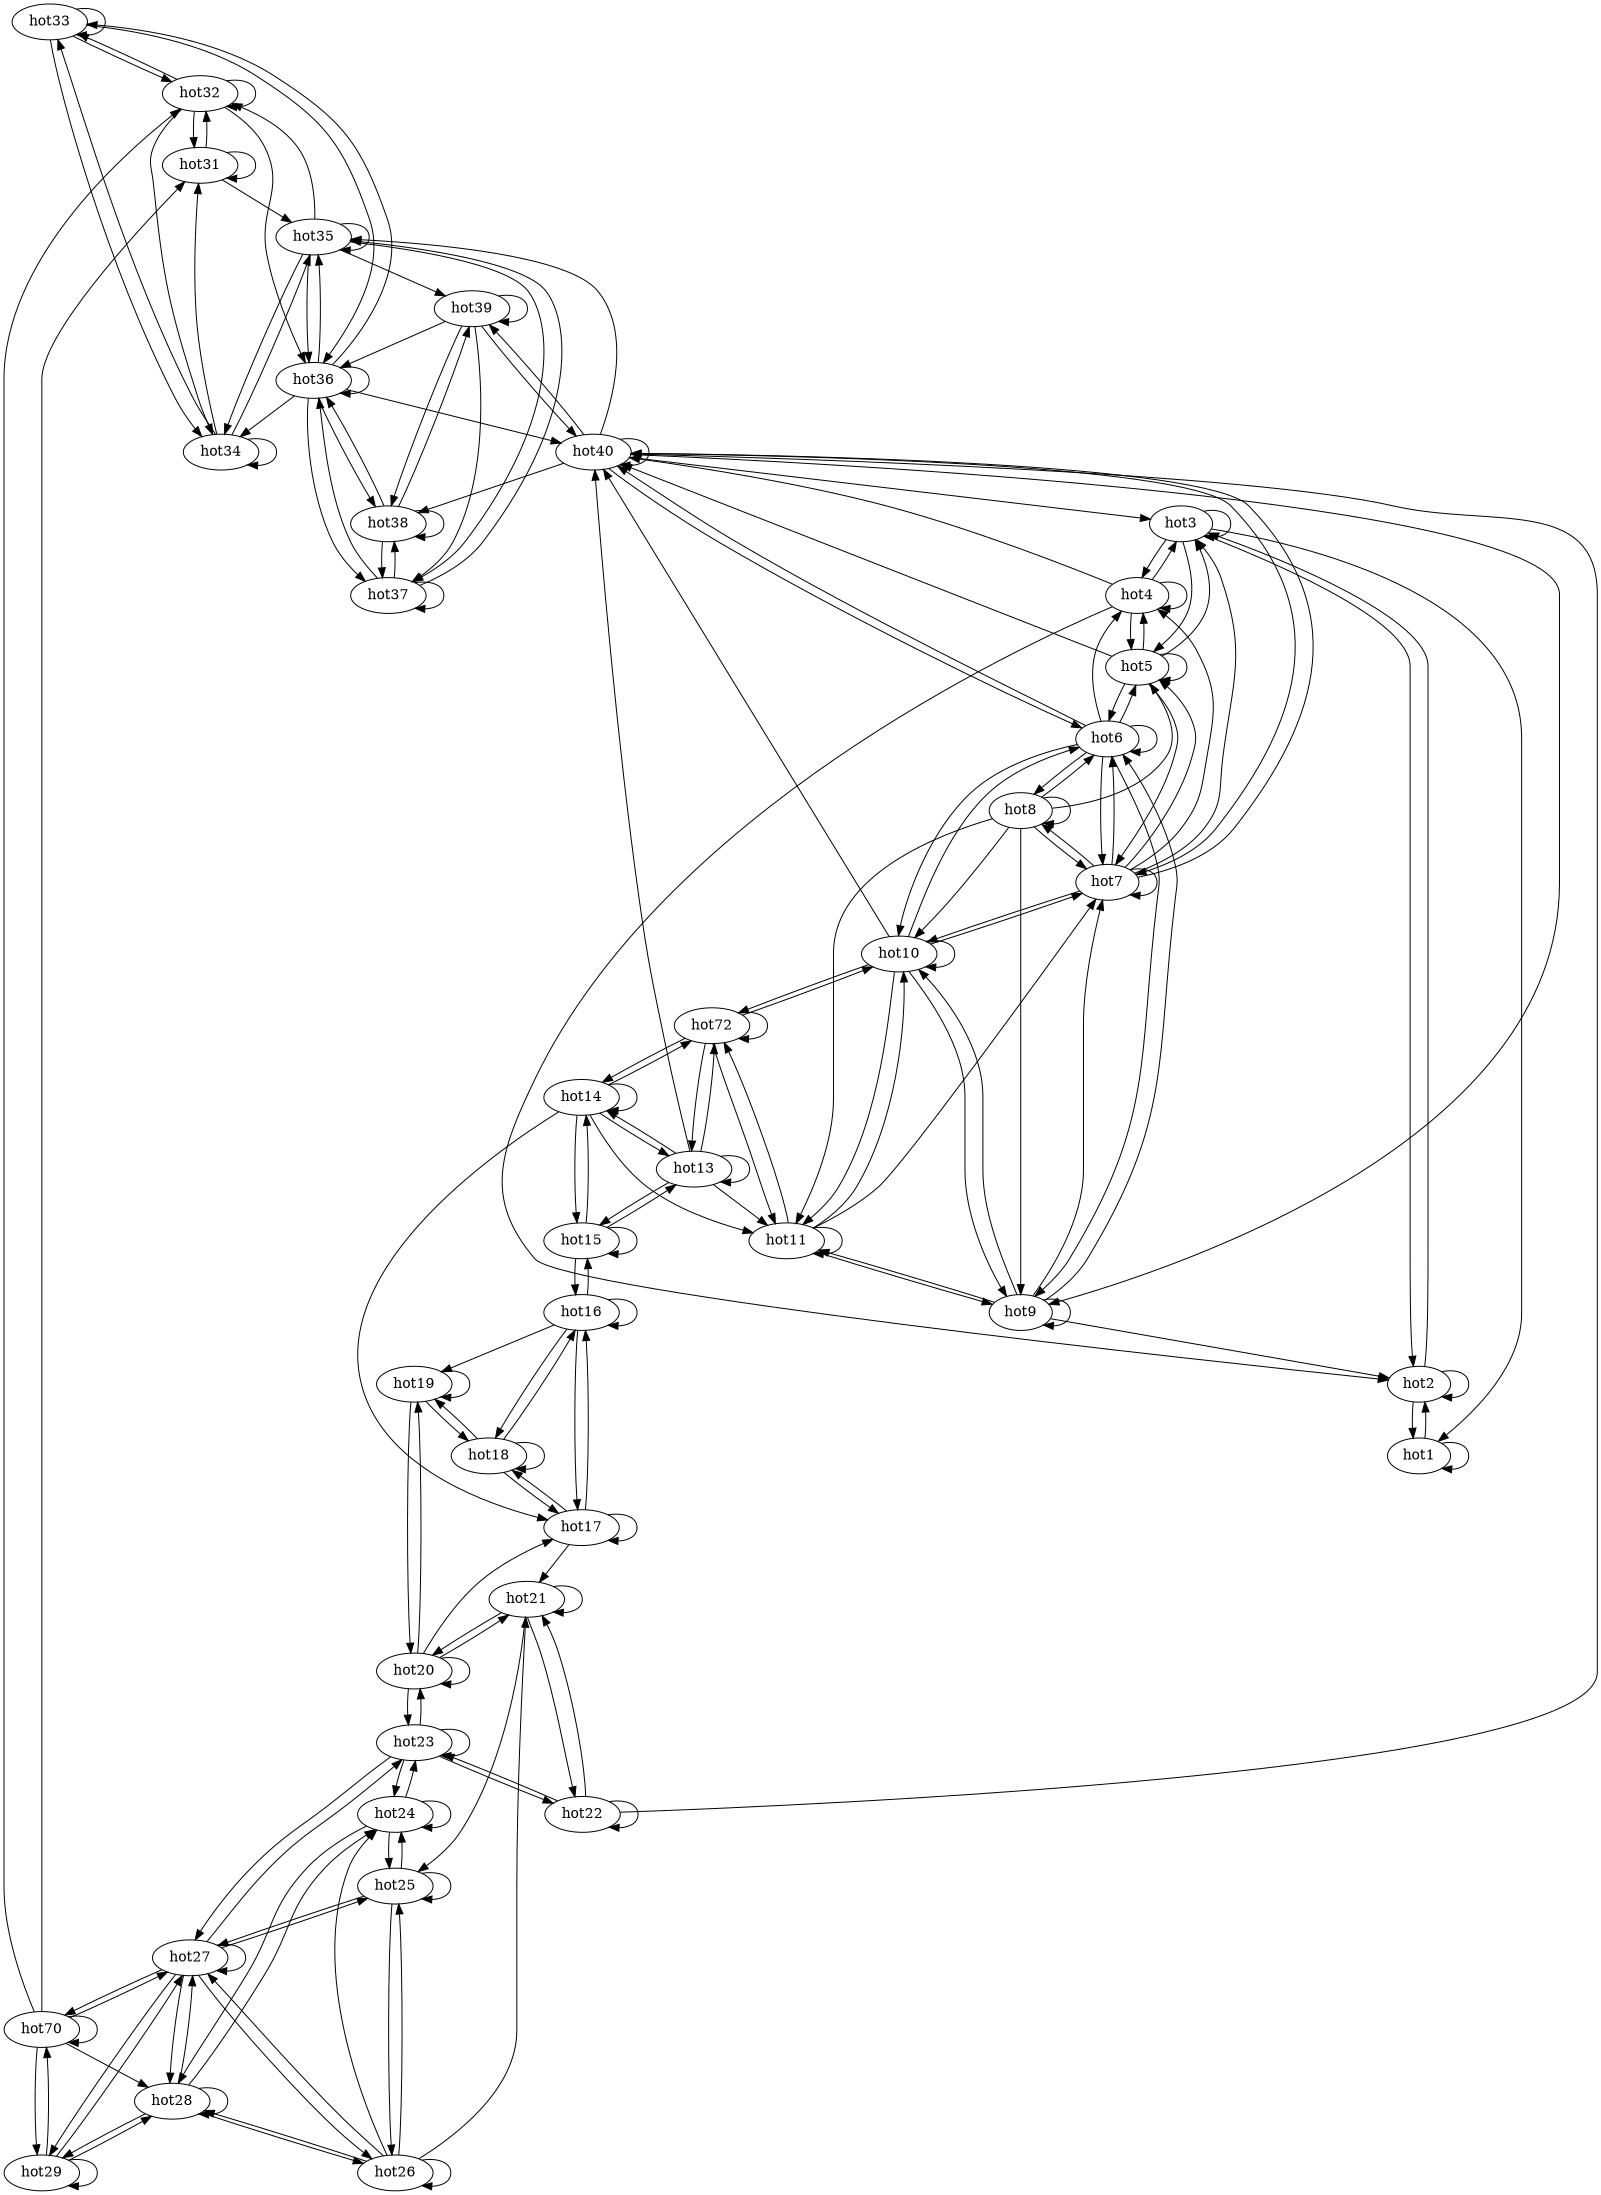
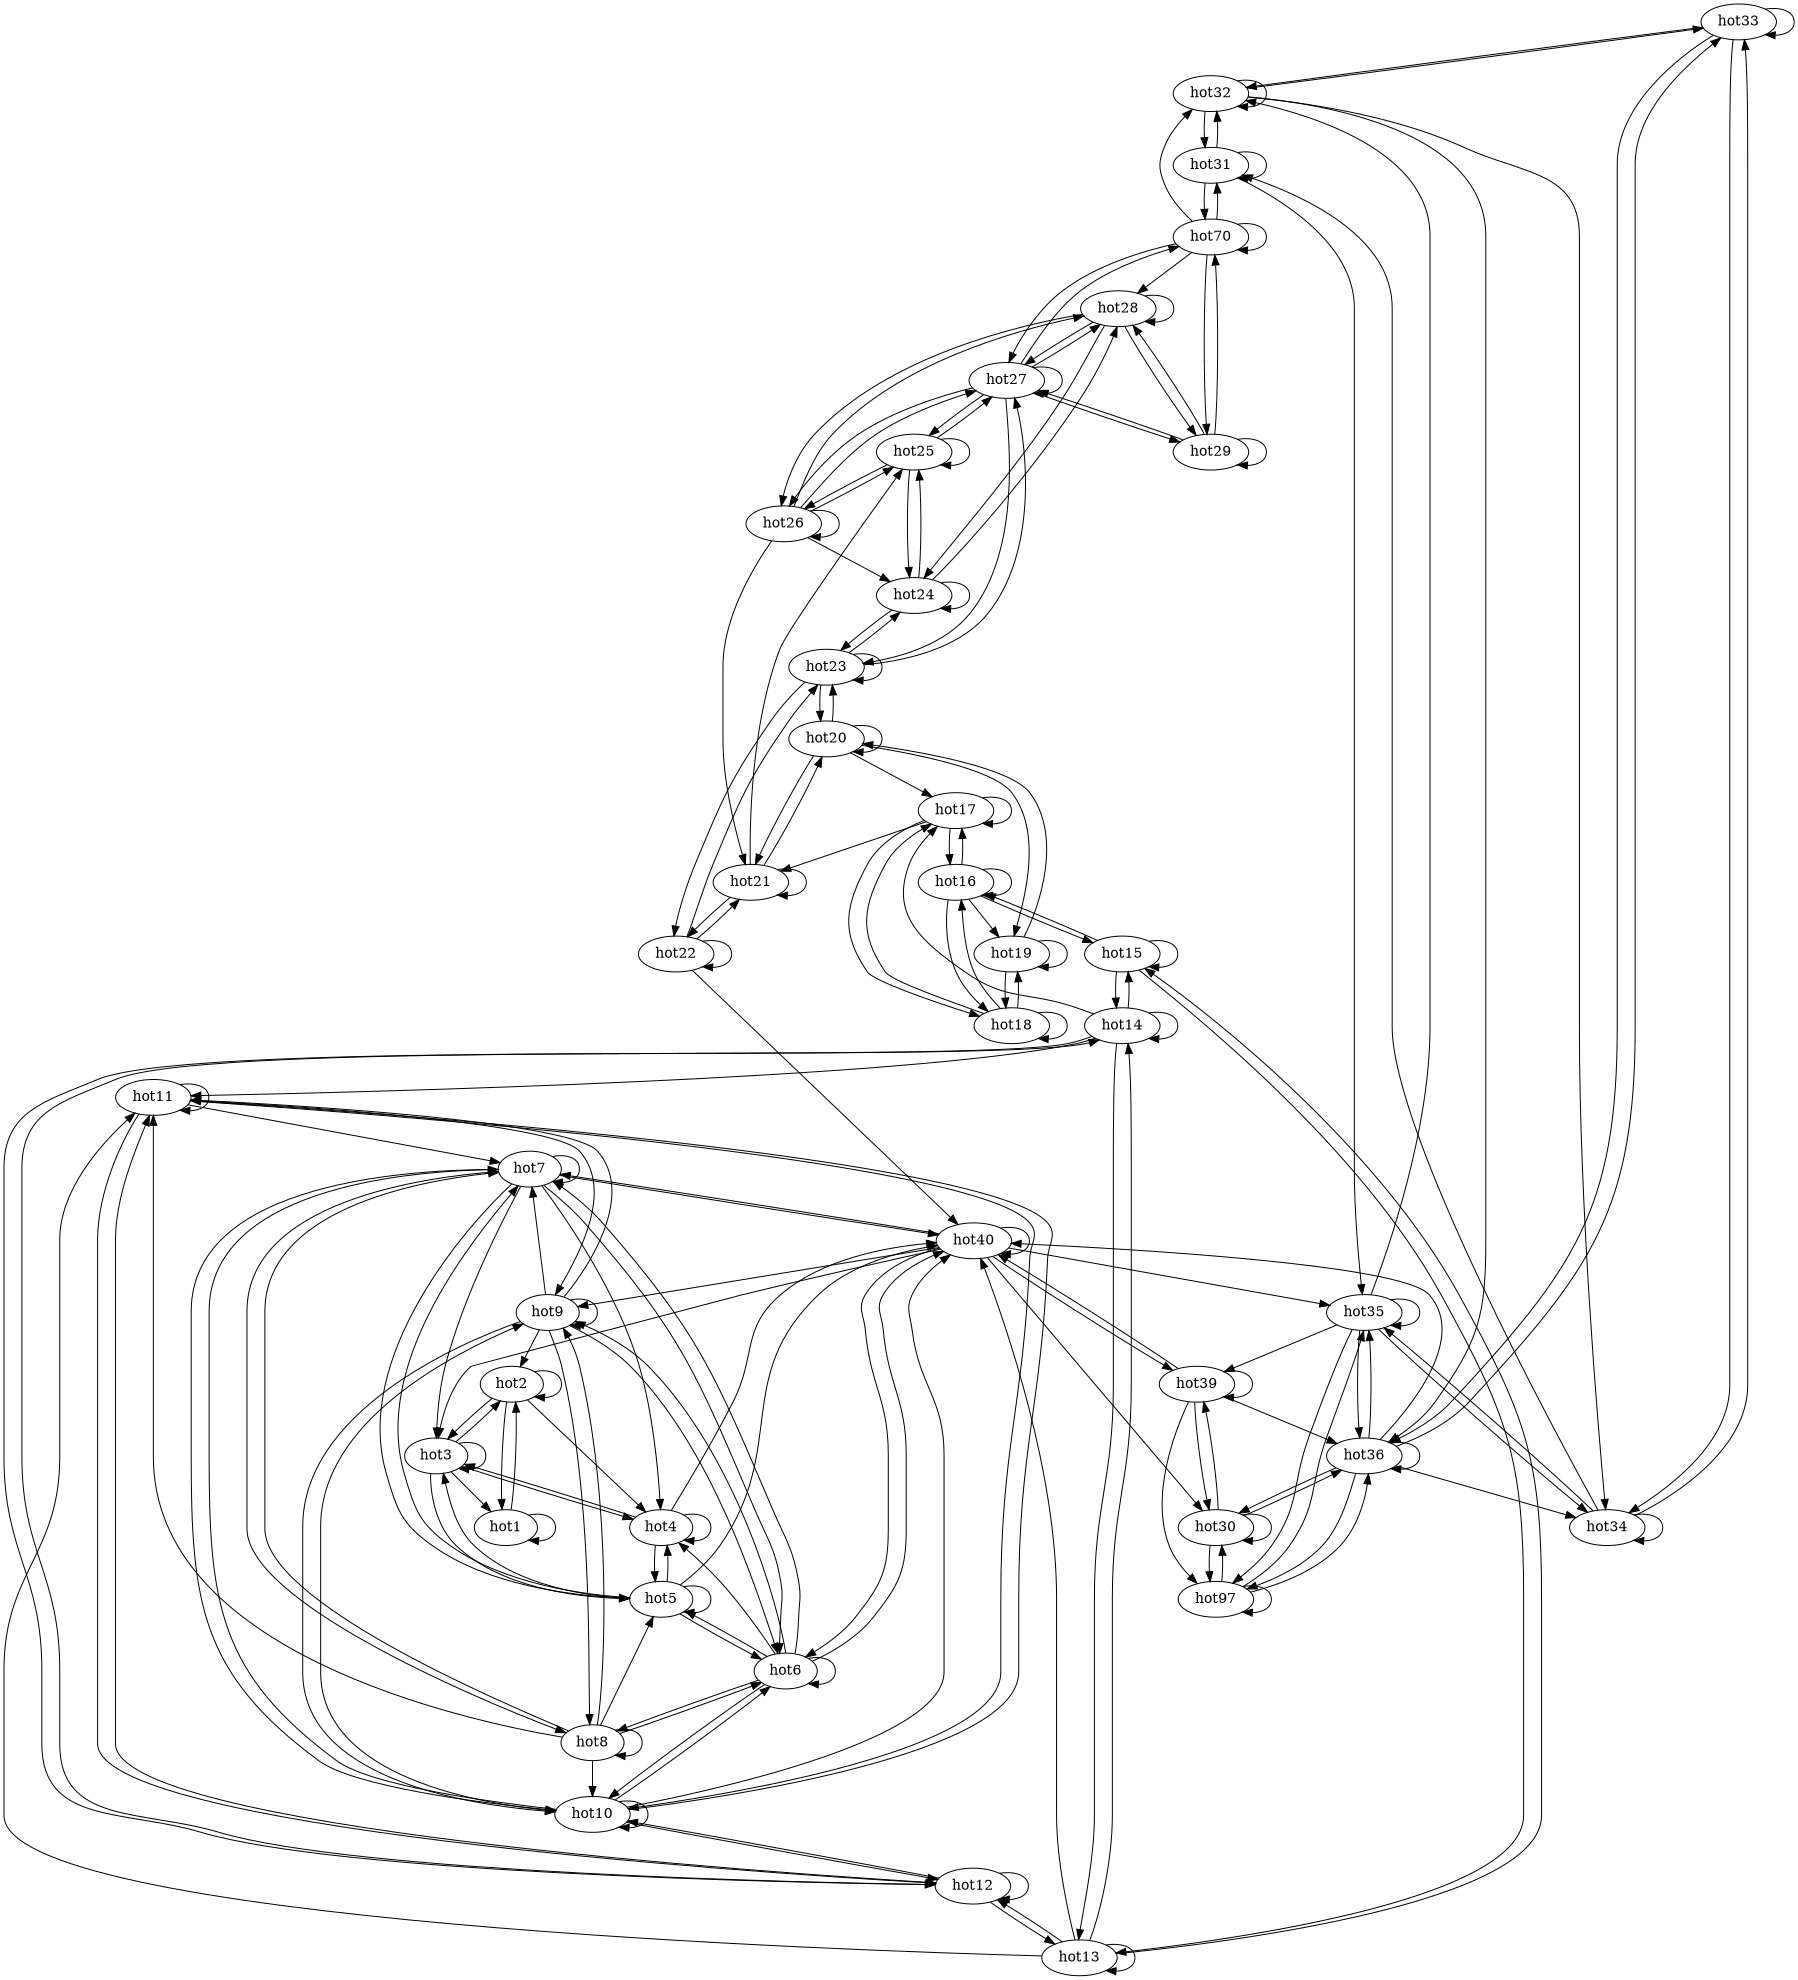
edge "hot31" -> "hot70": added
node "hot38": label "hot38" -> "hot30"
node "hot37": label "hot37" -> "hot97"
node "hot72": label "hot72" -> "hot12"
edge "hot4" -> "hot2": reversed
edge "hot9" -> "hot8": added
